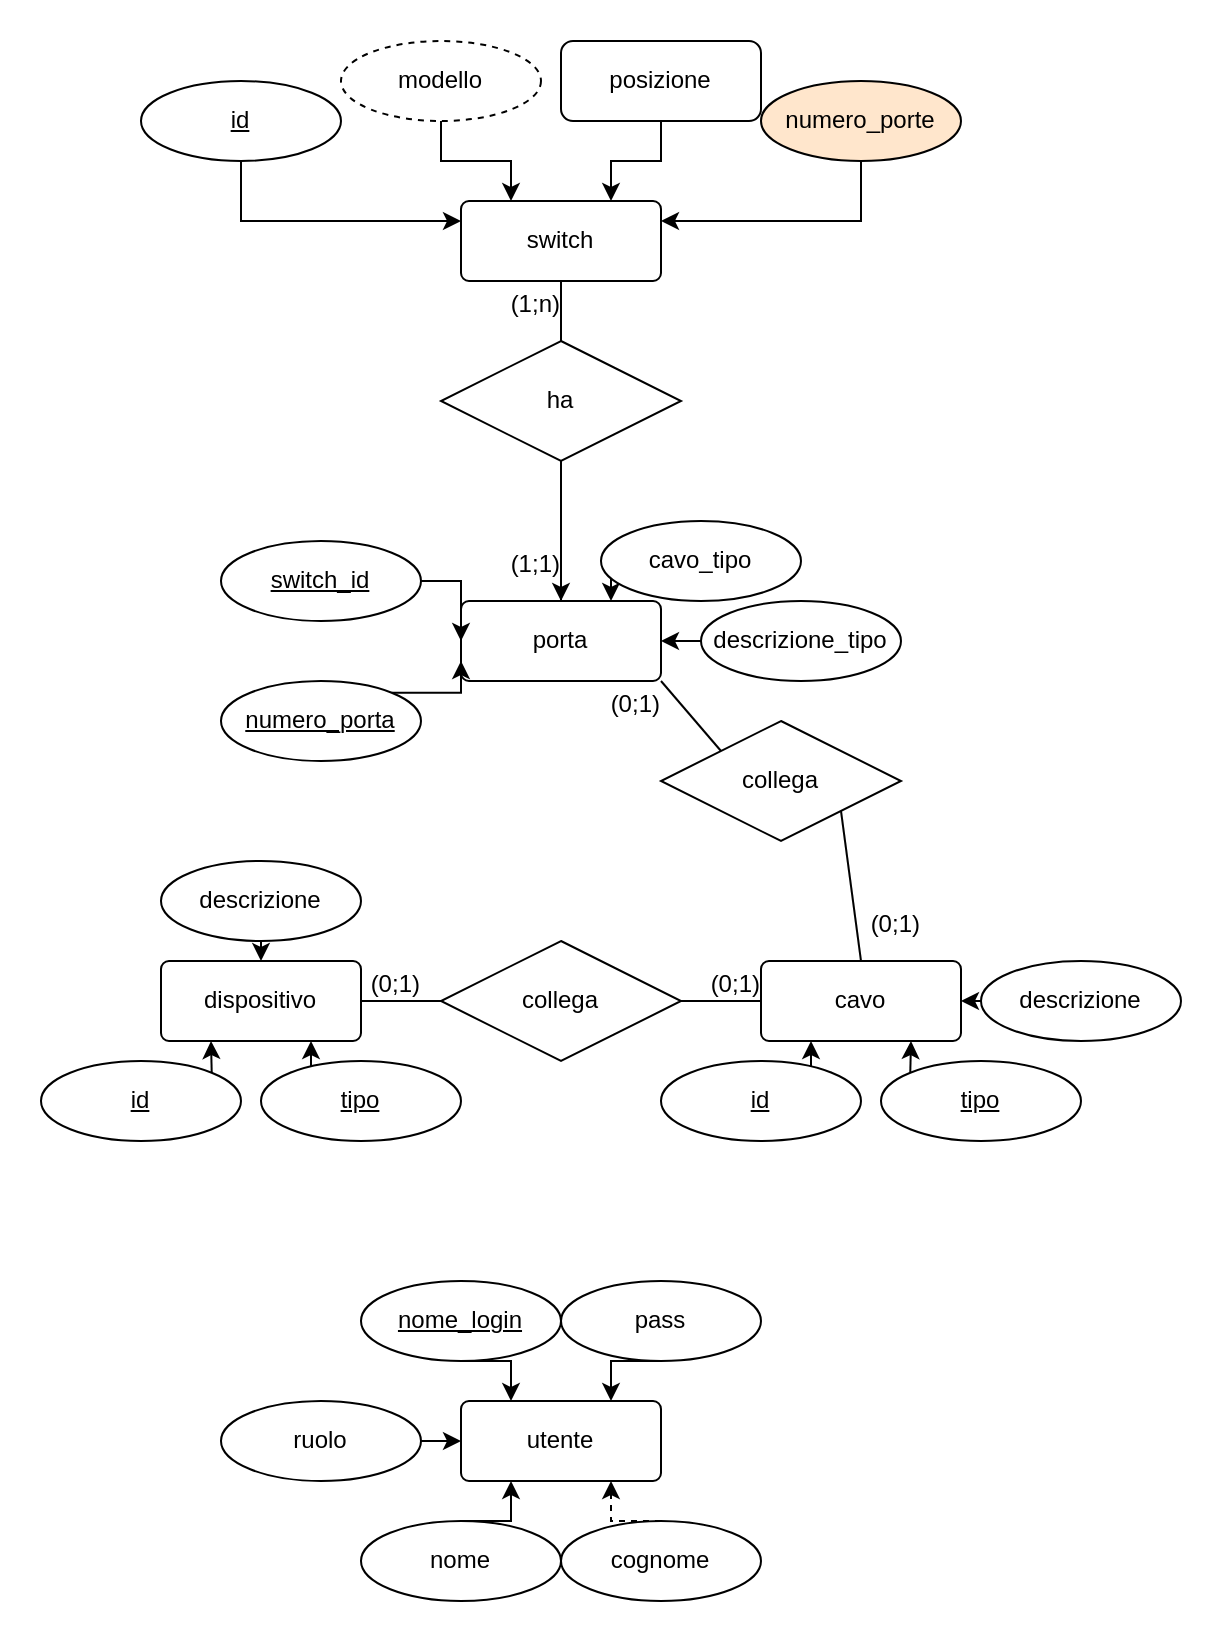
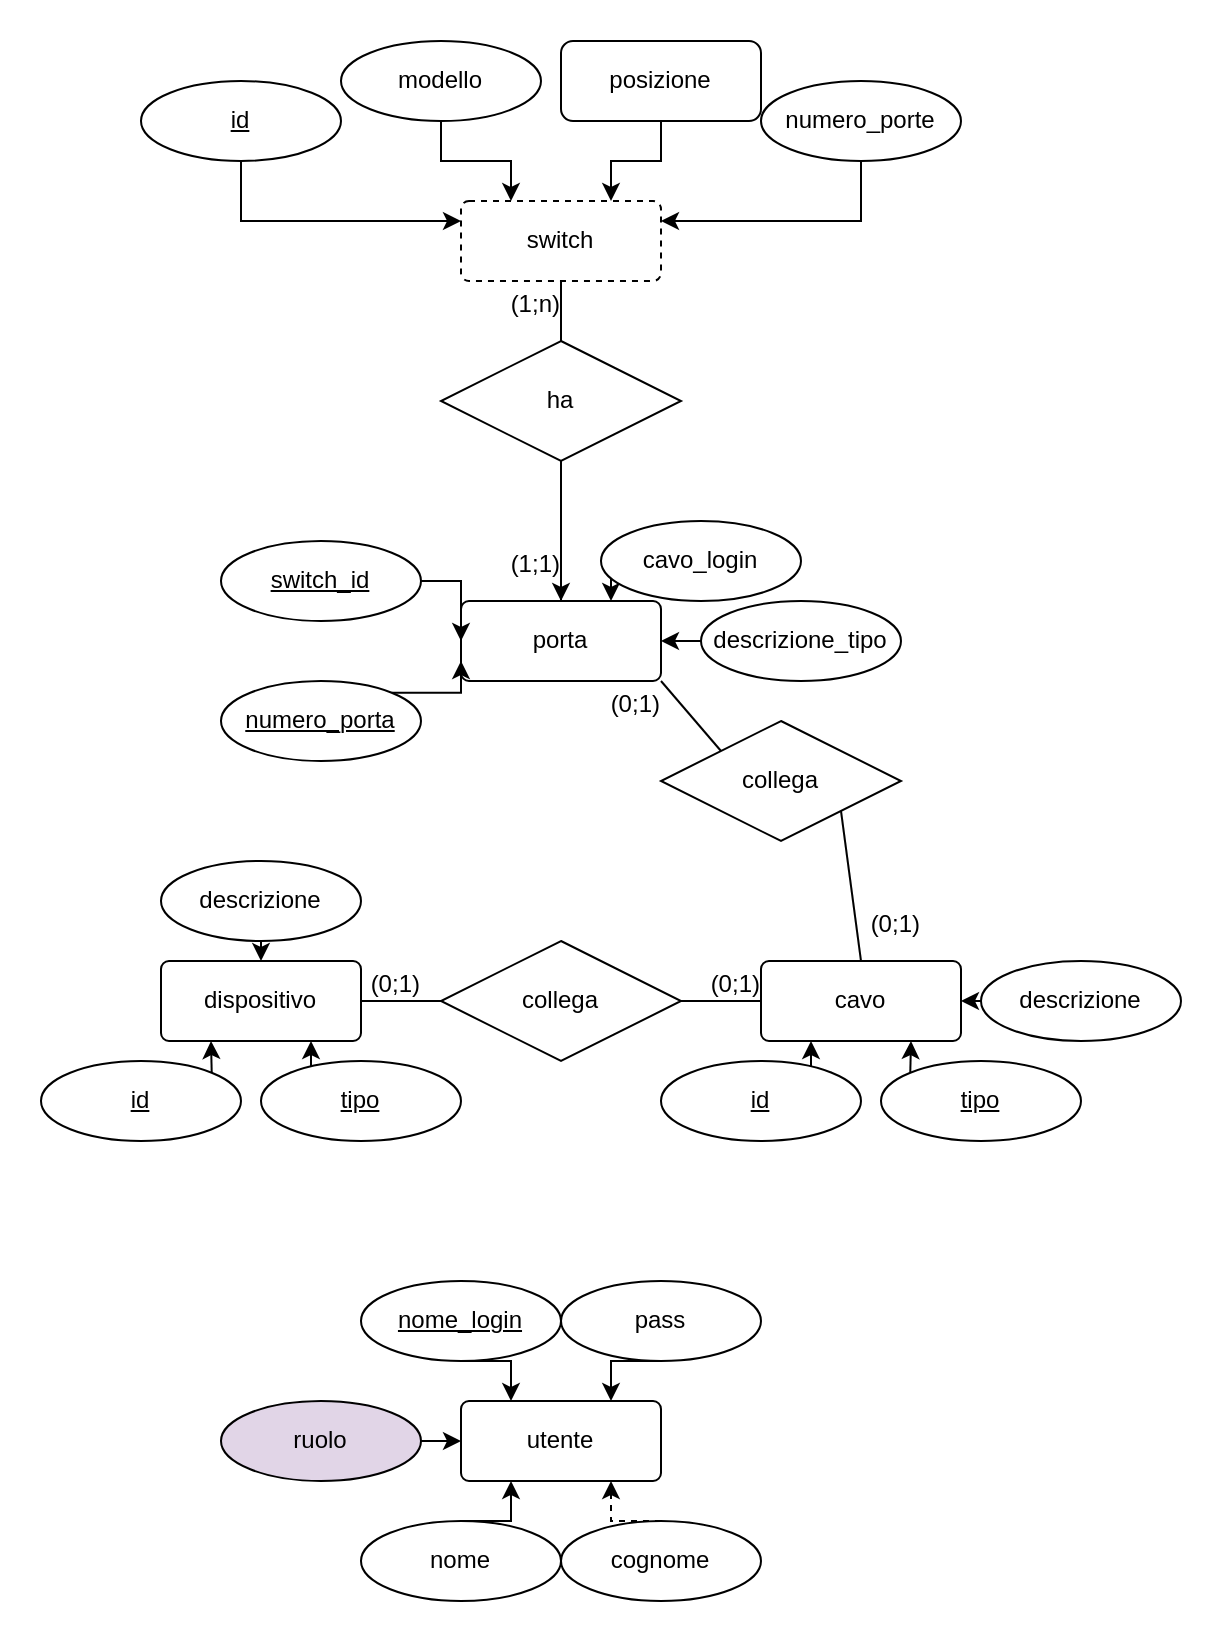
node "modello": style dashed -> solid
node "numero_porte": fillcolor #ffe6cc -> #ffffff
node "switch": style solid -> dashed
node "cavo_tipo": label "cavo_tipo" -> "cavo_login"
node "ruolo": fillcolor #ffffff -> #e1d5e7
